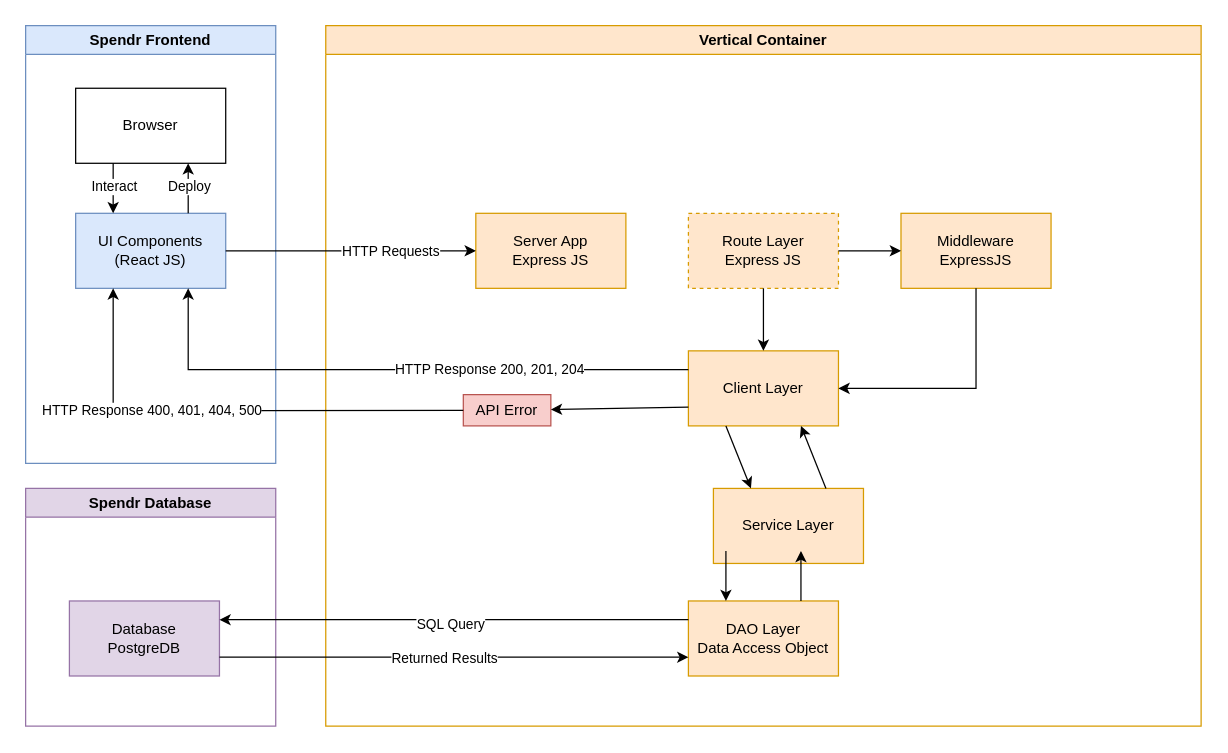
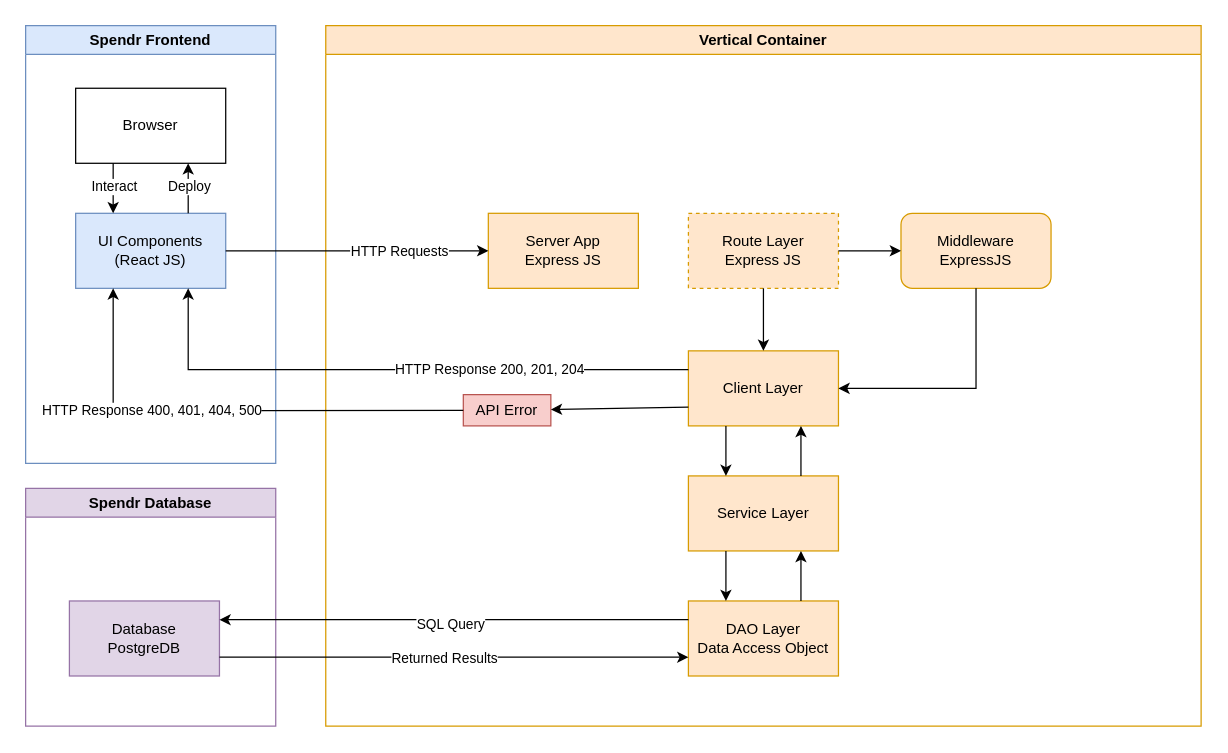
node "Server App Express JS": moved (551, 251) -> (563, 251)
node "Middleware ExpressJS": shape rectangle -> rounded rectangle
node "Service Layer": moved (788, 526) -> (763, 513)
